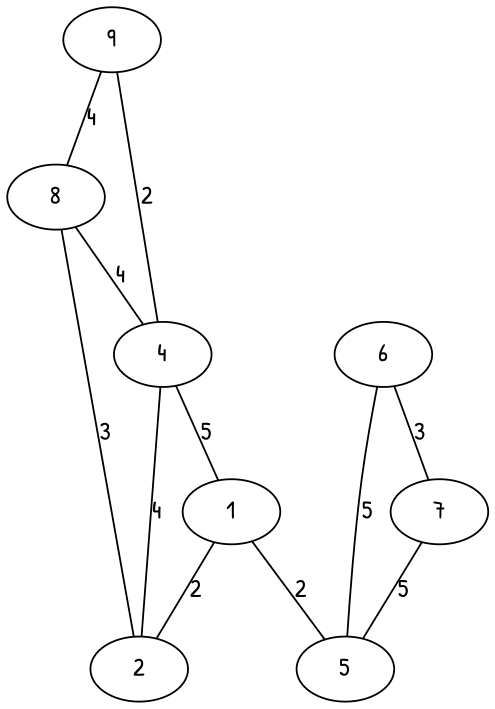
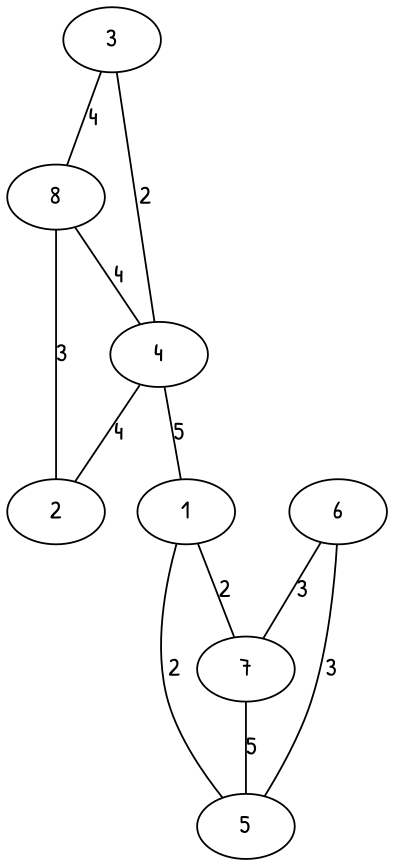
node "9": label "9" -> "3"
edge "6" -- "5": label "5" -> "3"
edge "1" -- "2": now "1" -- "7"
